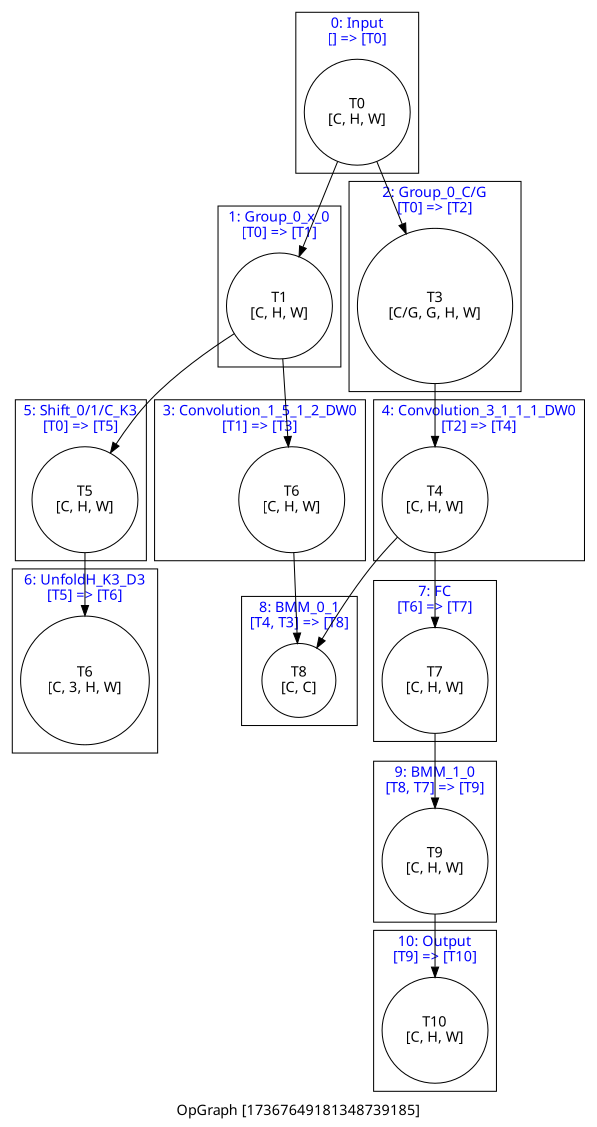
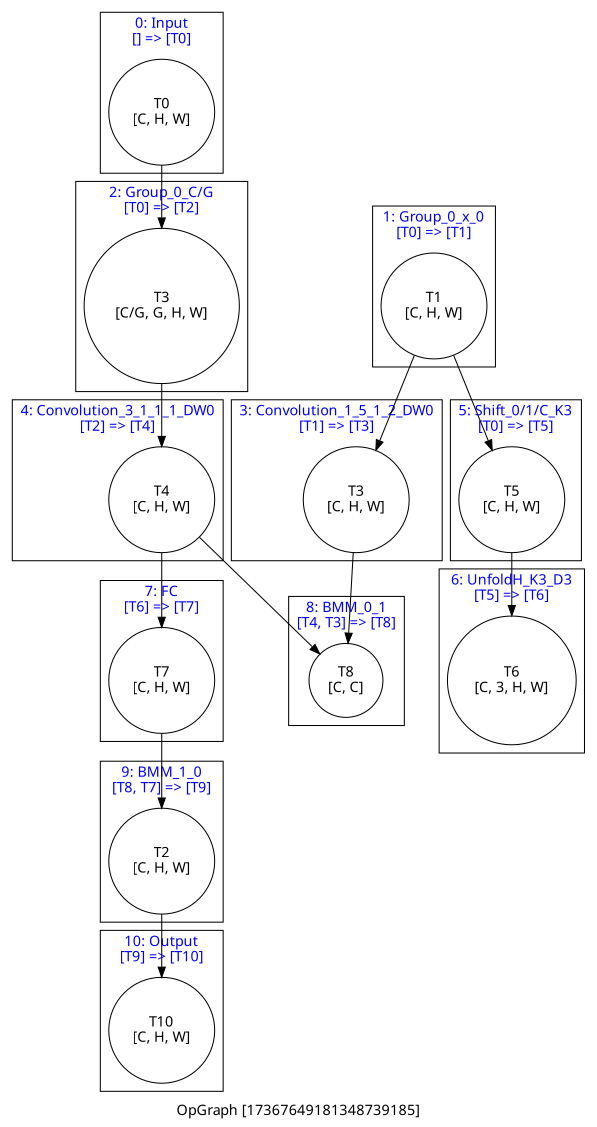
edge "T0 [C, H, W]" -> "T1 [C, H, W]": removed
node "T6 [C, H, W]": label "T6 [C, H, W]" -> "T3 [C, H, W]"
node "T9 [C, H, W]": label "T9 [C, H, W]" -> "T2 [C, H, W]"
